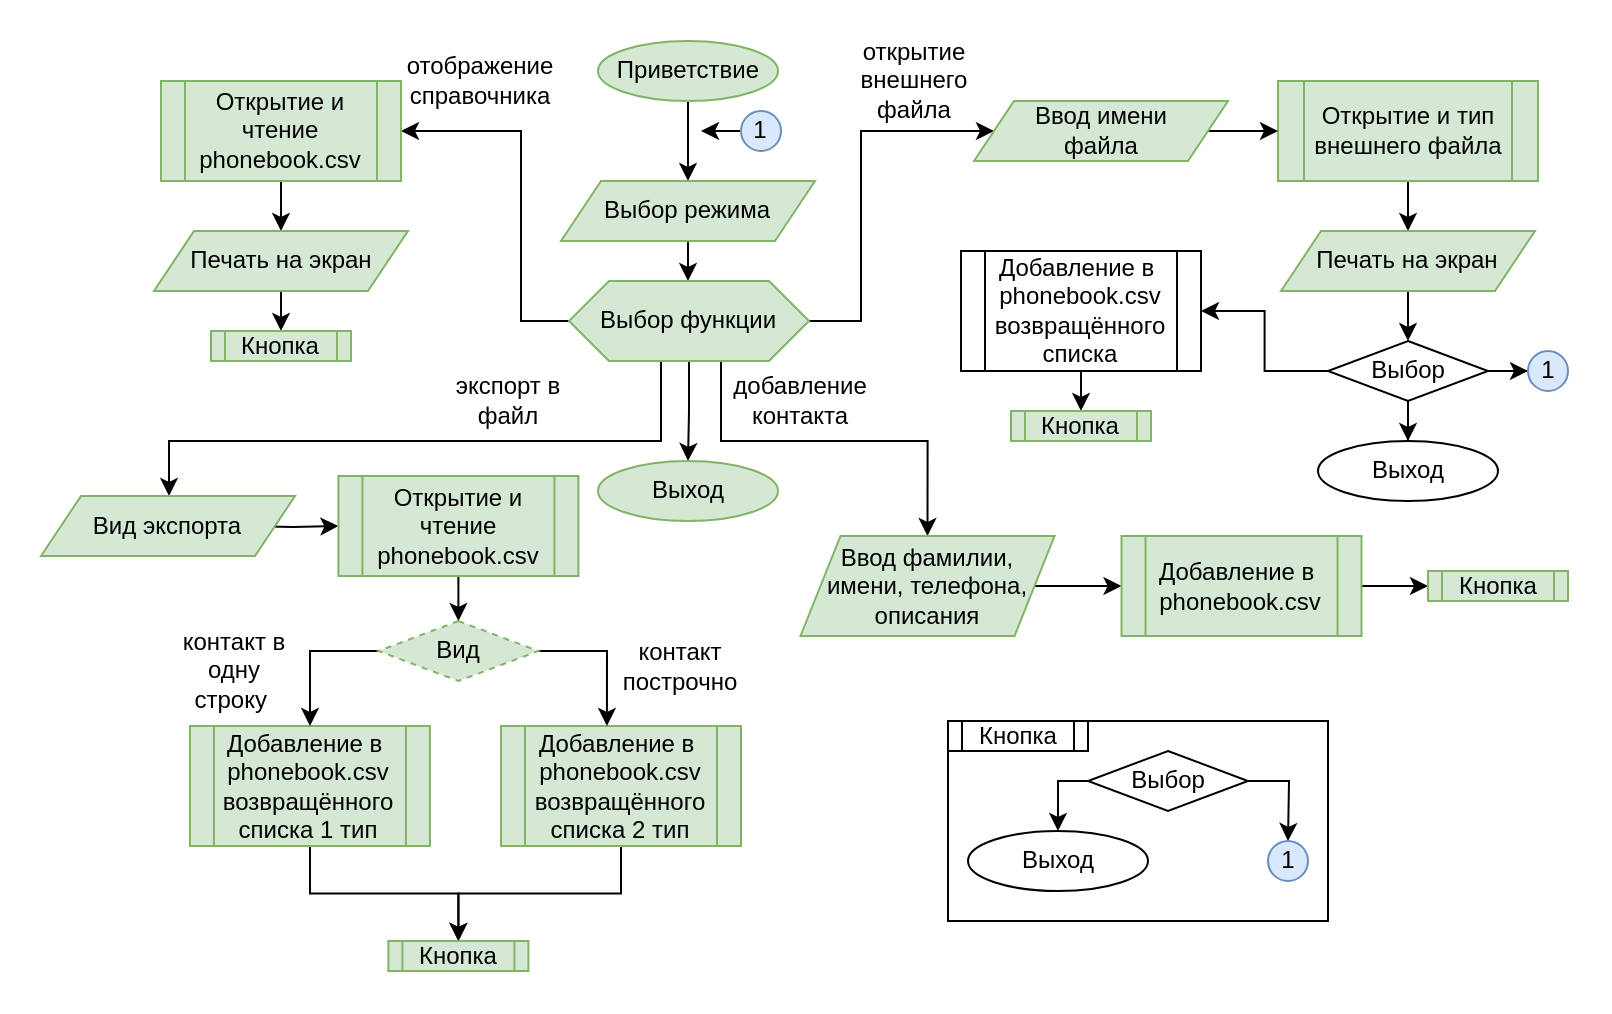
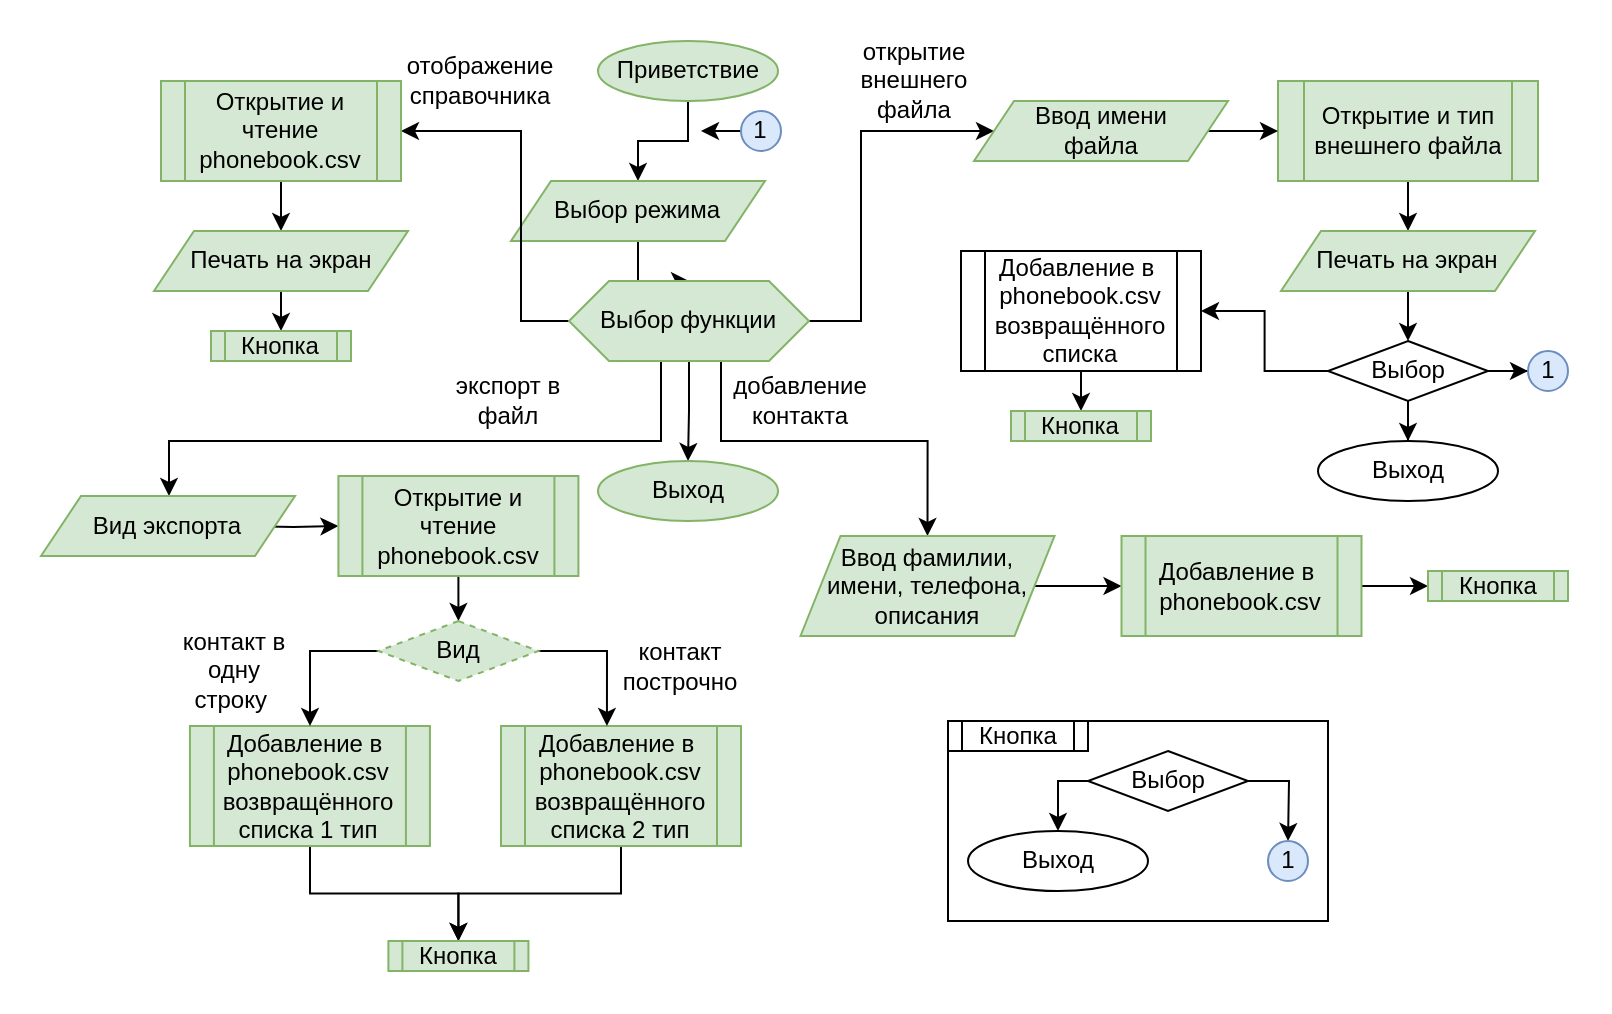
node "Выбор режима": moved (688, 211) -> (638, 211)
